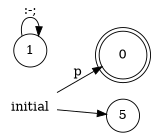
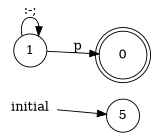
edge "initial" -> "0": now "1" -> "0"
